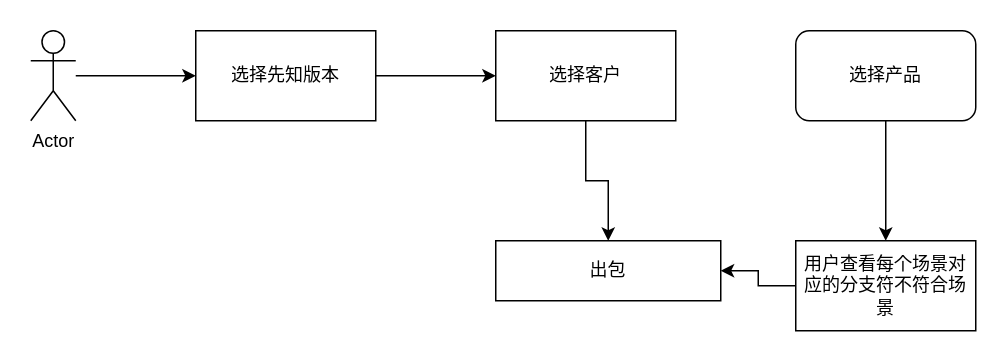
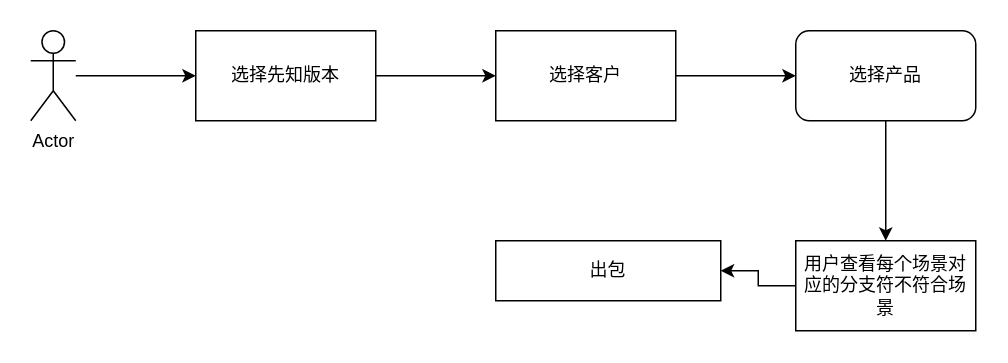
edge "选择客户" -> "出包": now "选择客户" -> "选择产品"
